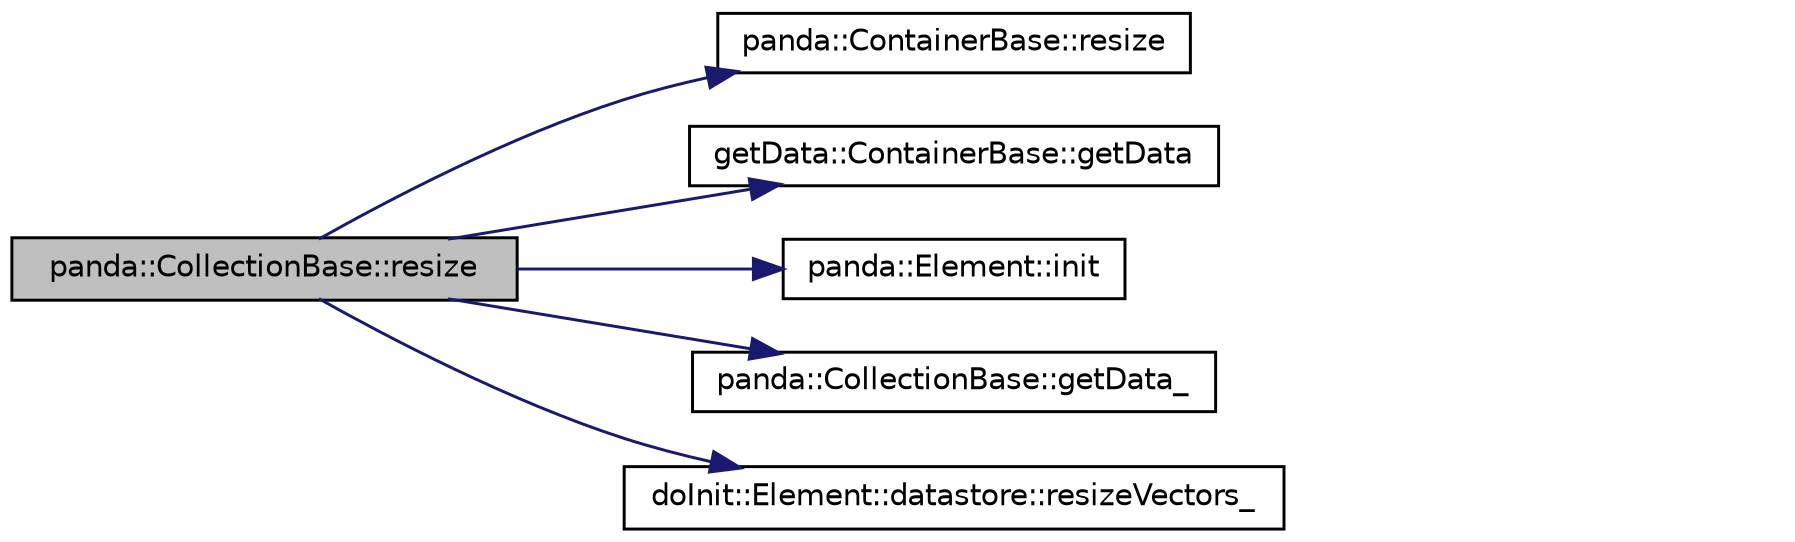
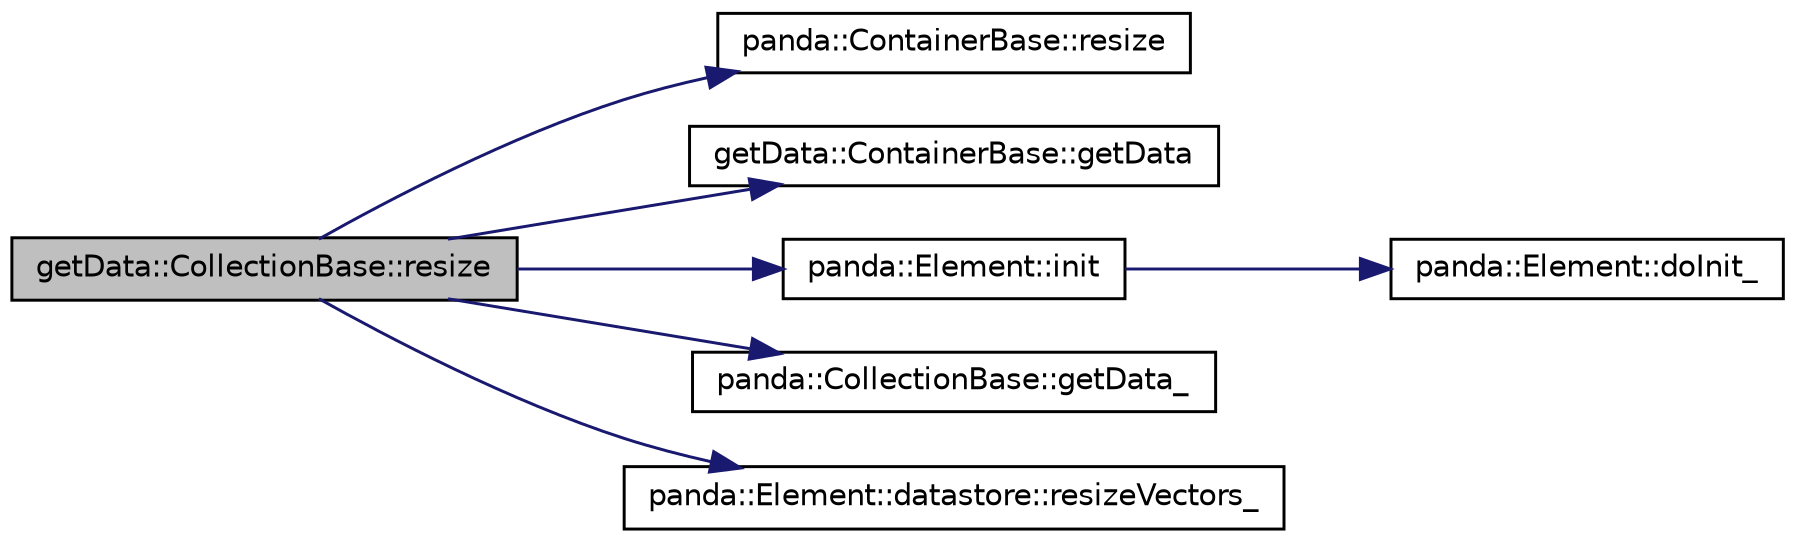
node "panda::CollectionBase::resize": label "panda::CollectionBase::resize" -> "getData::CollectionBase::resize"
node "panda::Element::doInit_": added
node "doInit::Element::datastore::resizeVectors_": label "doInit::Element::datastore::resizeVectors_" -> "panda::Element::datastore::resizeVectors_"
